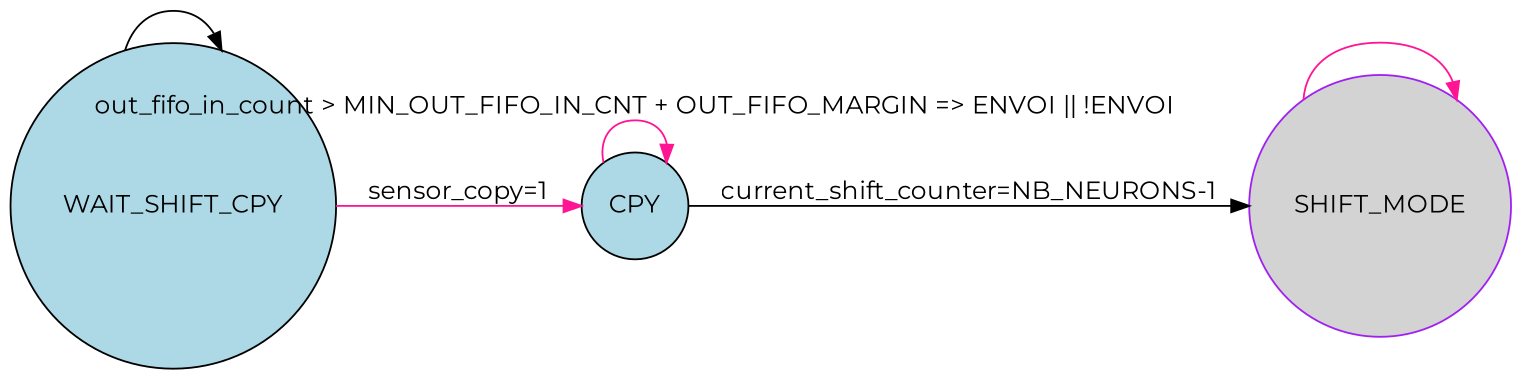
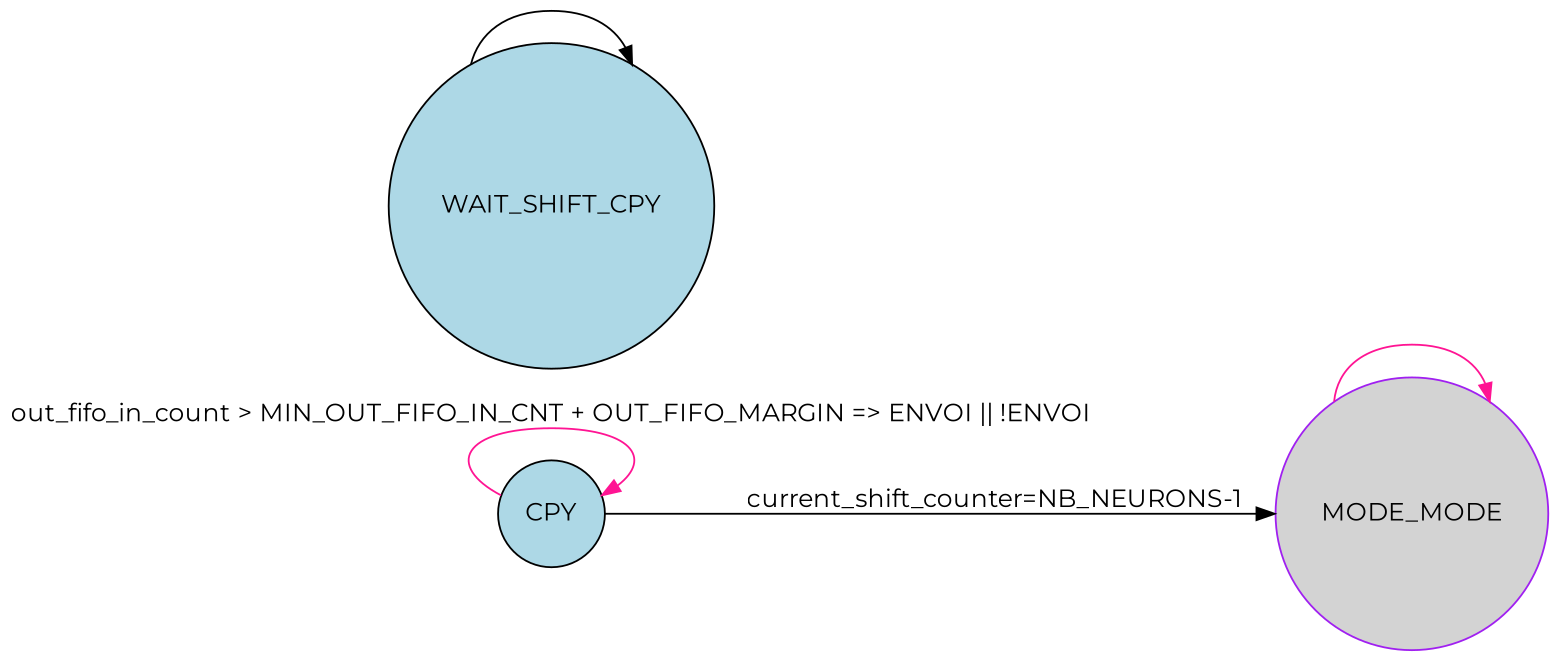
edge "WAIT_SHIFT_CPY" -> "CPY": removed, label "sensor_copy=1"
node "SHIFT_MODE": label "SHIFT_MODE" -> "MODE_MODE"
